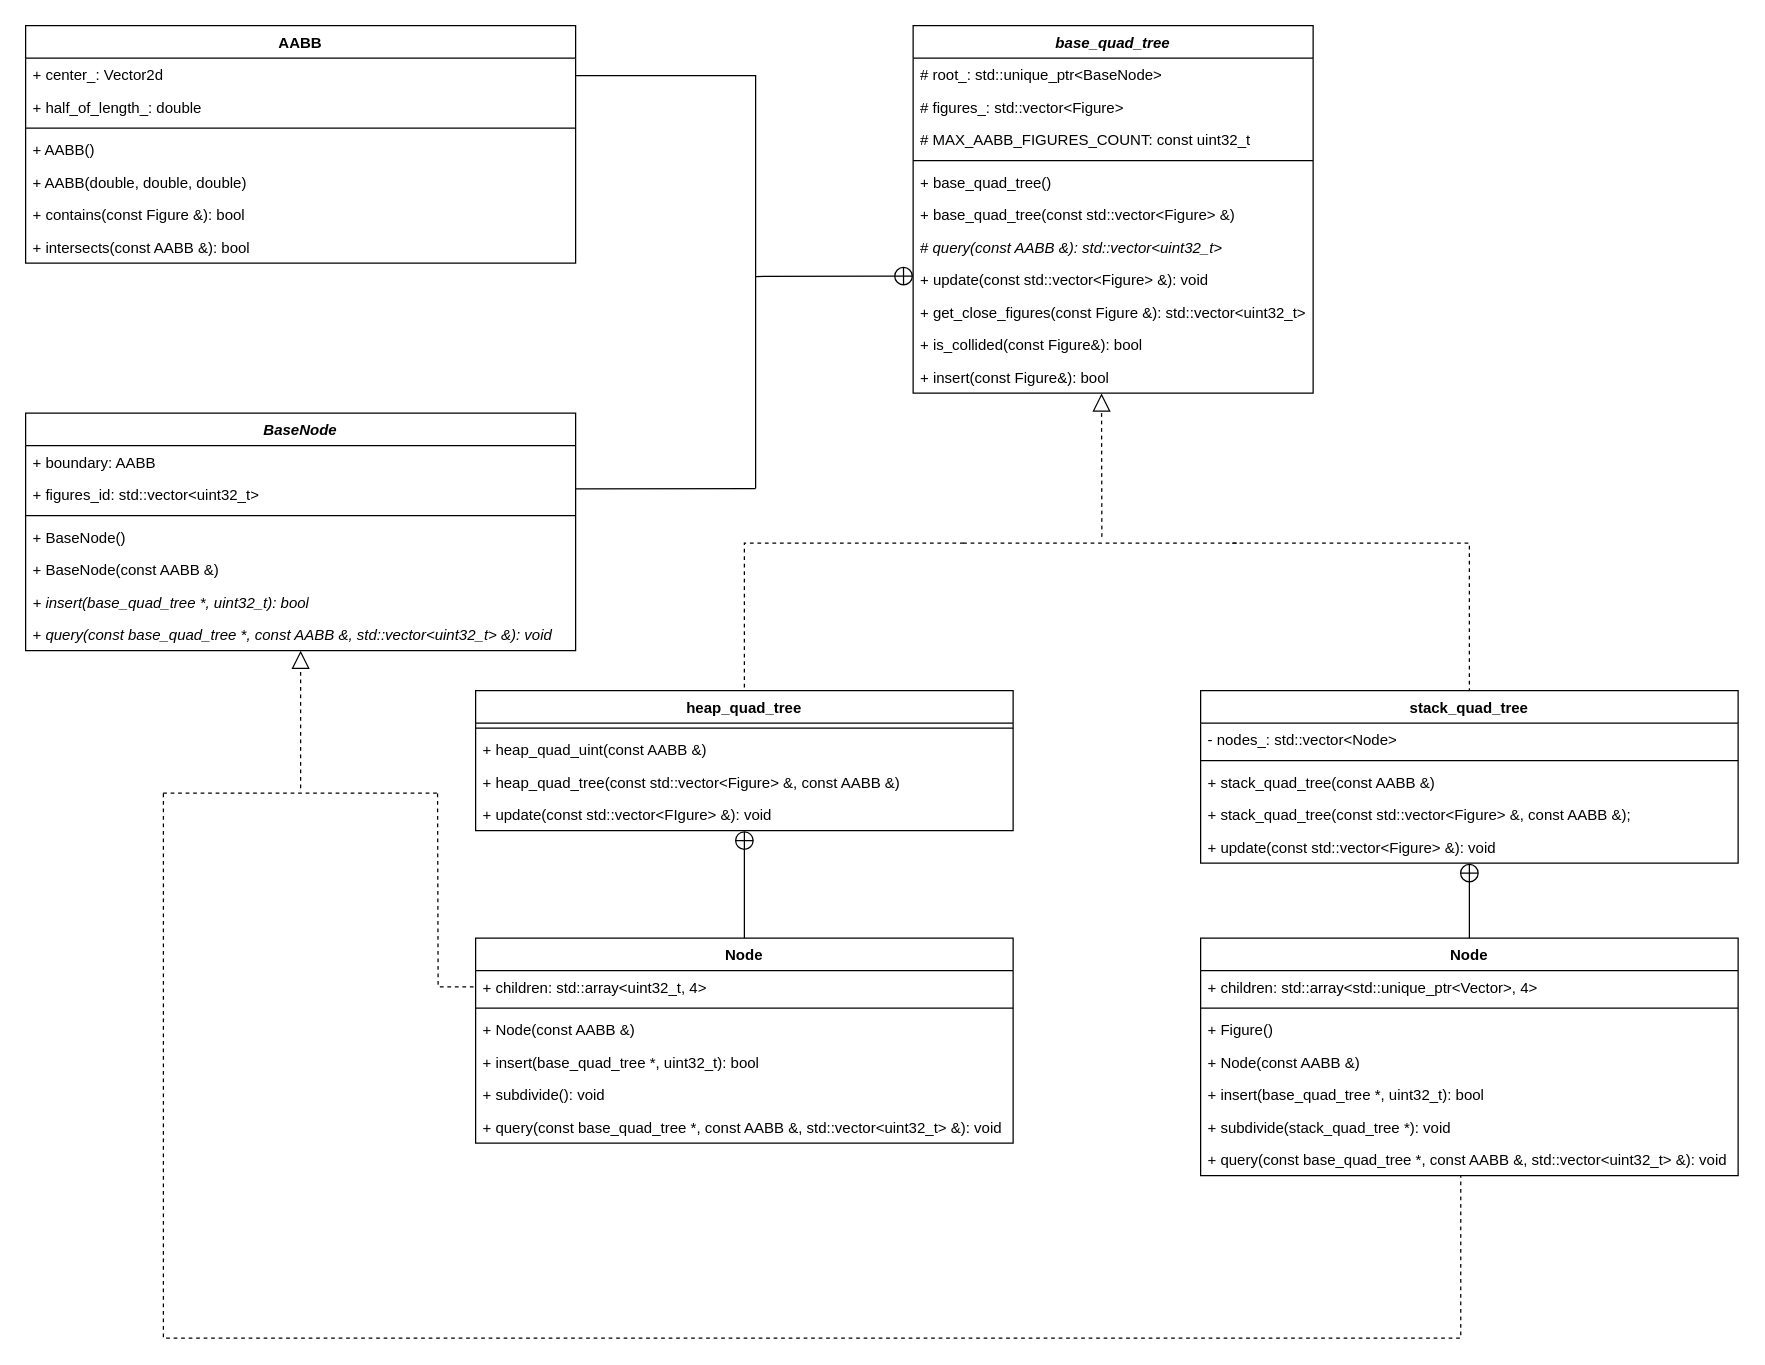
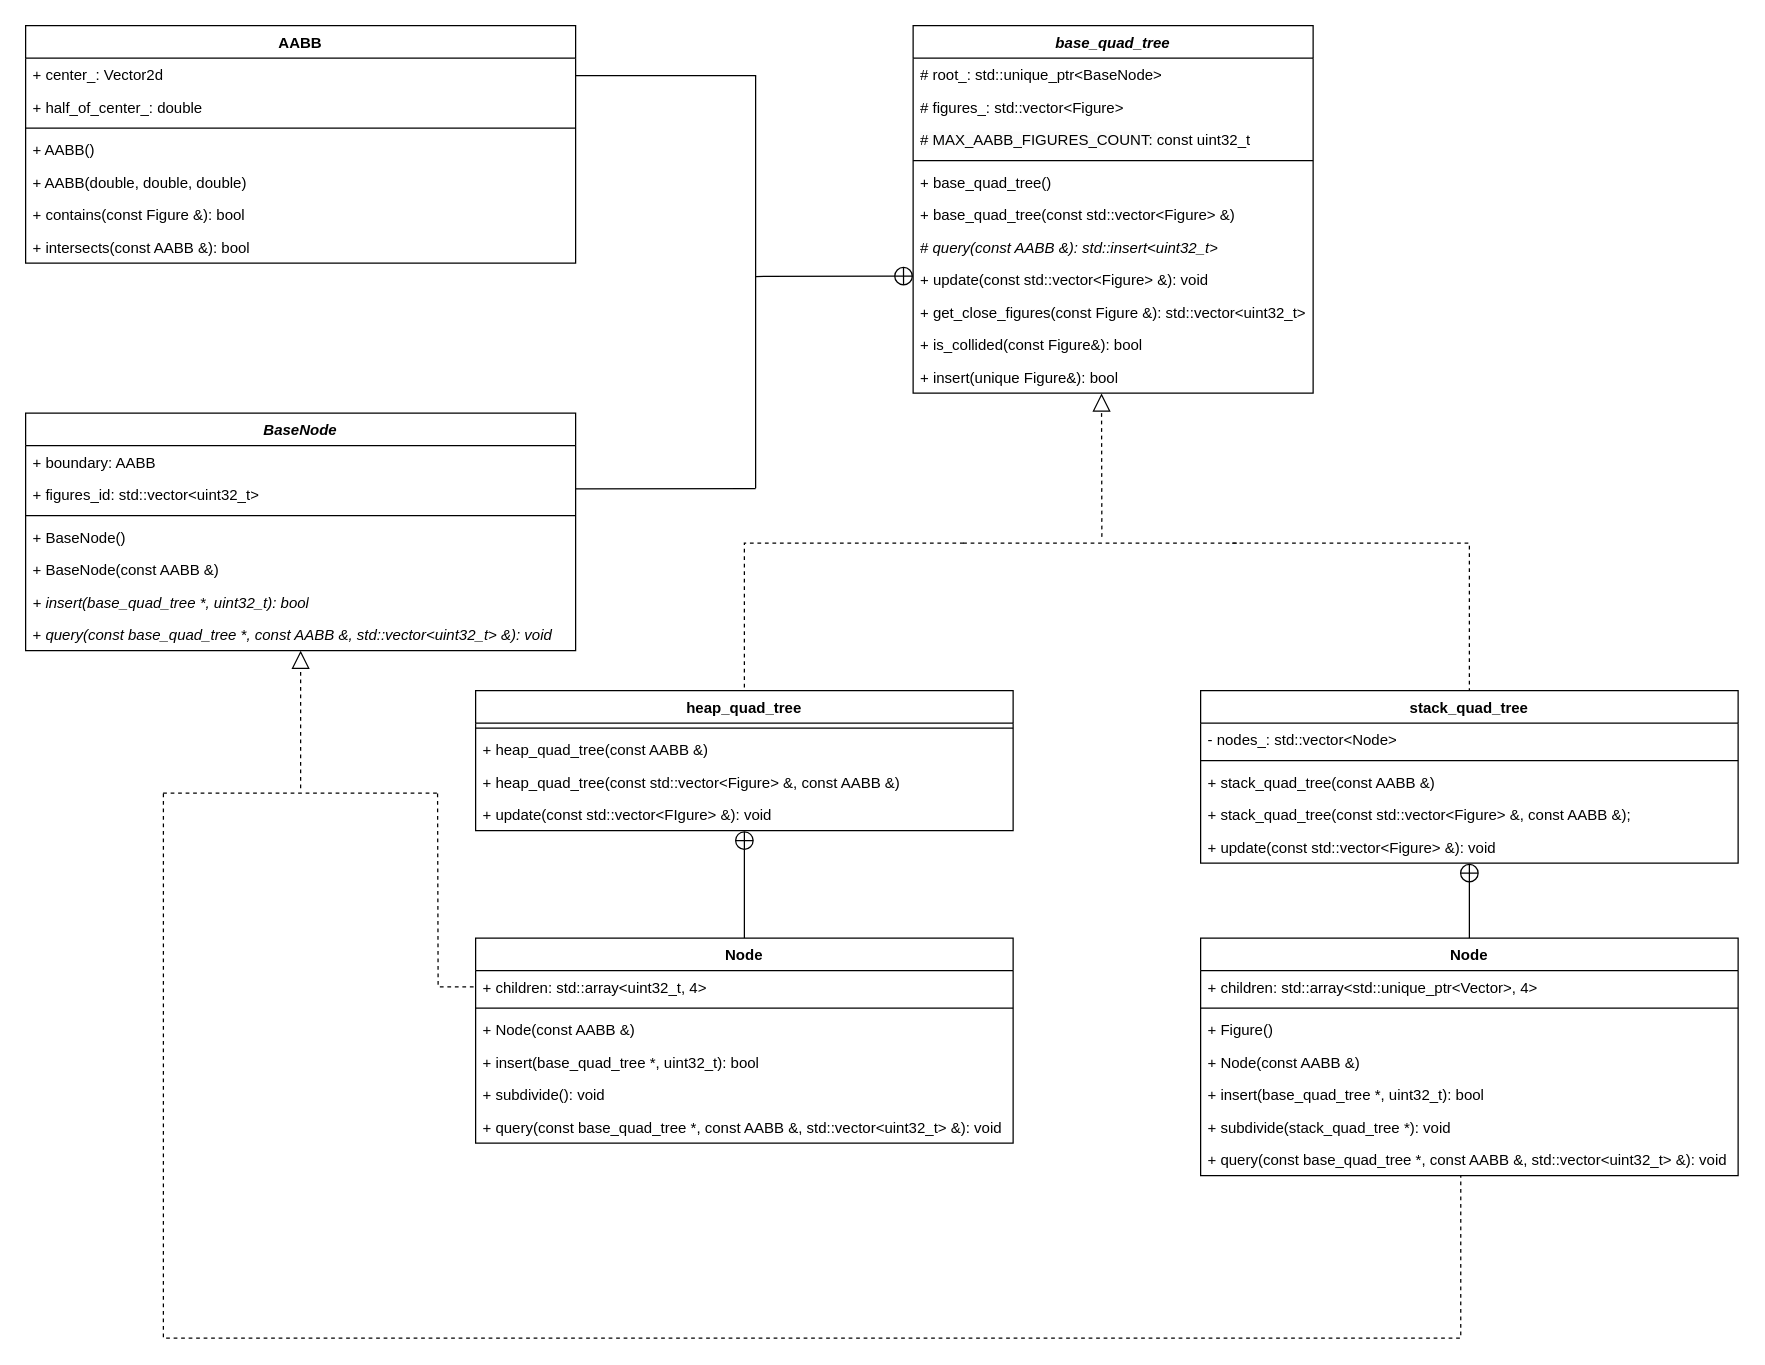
node "+ half_of_length_: double": label "+ half_of_length_: double" -> "+ half_of_center_: double"
node "# query(const AABB &): std::vector<uint32_t>": label "# query(const AABB &): std::vector<uint32_t>" -> "# query(const AABB &): std::insert<uint32_t>"
node "+ insert(const Figure&): bool": label "+ insert(const Figure&): bool" -> "+ insert(unique Figure&): bool"
node "+ heap_quad_uint(const AABB &)": label "+ heap_quad_uint(const AABB &)" -> "+ heap_quad_tree(const AABB &)"
